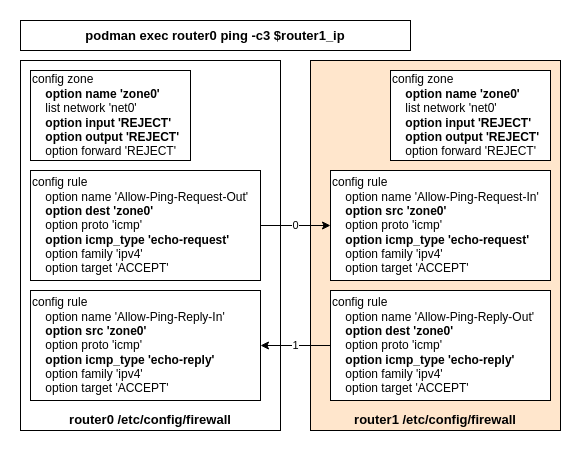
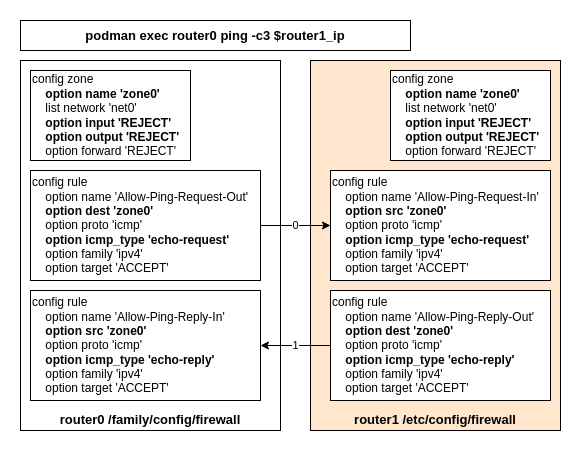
node "router0 /etc/config/firewall": label "router0 /etc/config/firewall" -> "router0 /family/config/firewall"
